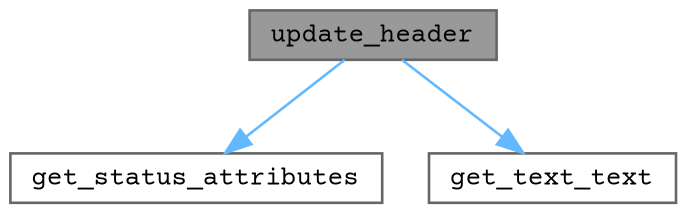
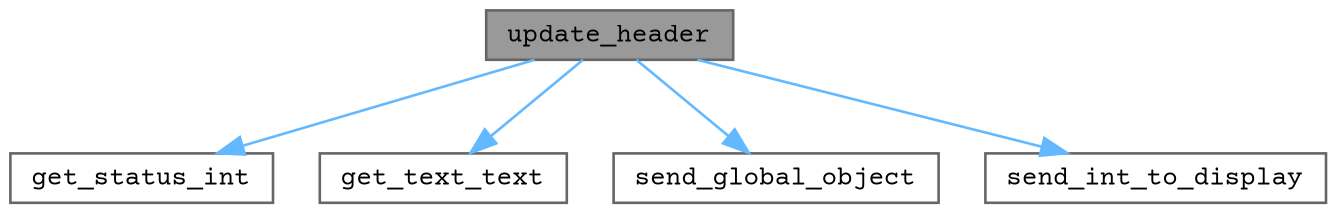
node "get_status_attributes": label "get_status_attributes" -> "get_status_int"
node "send_global_object": added
node "send_int_to_display": added
